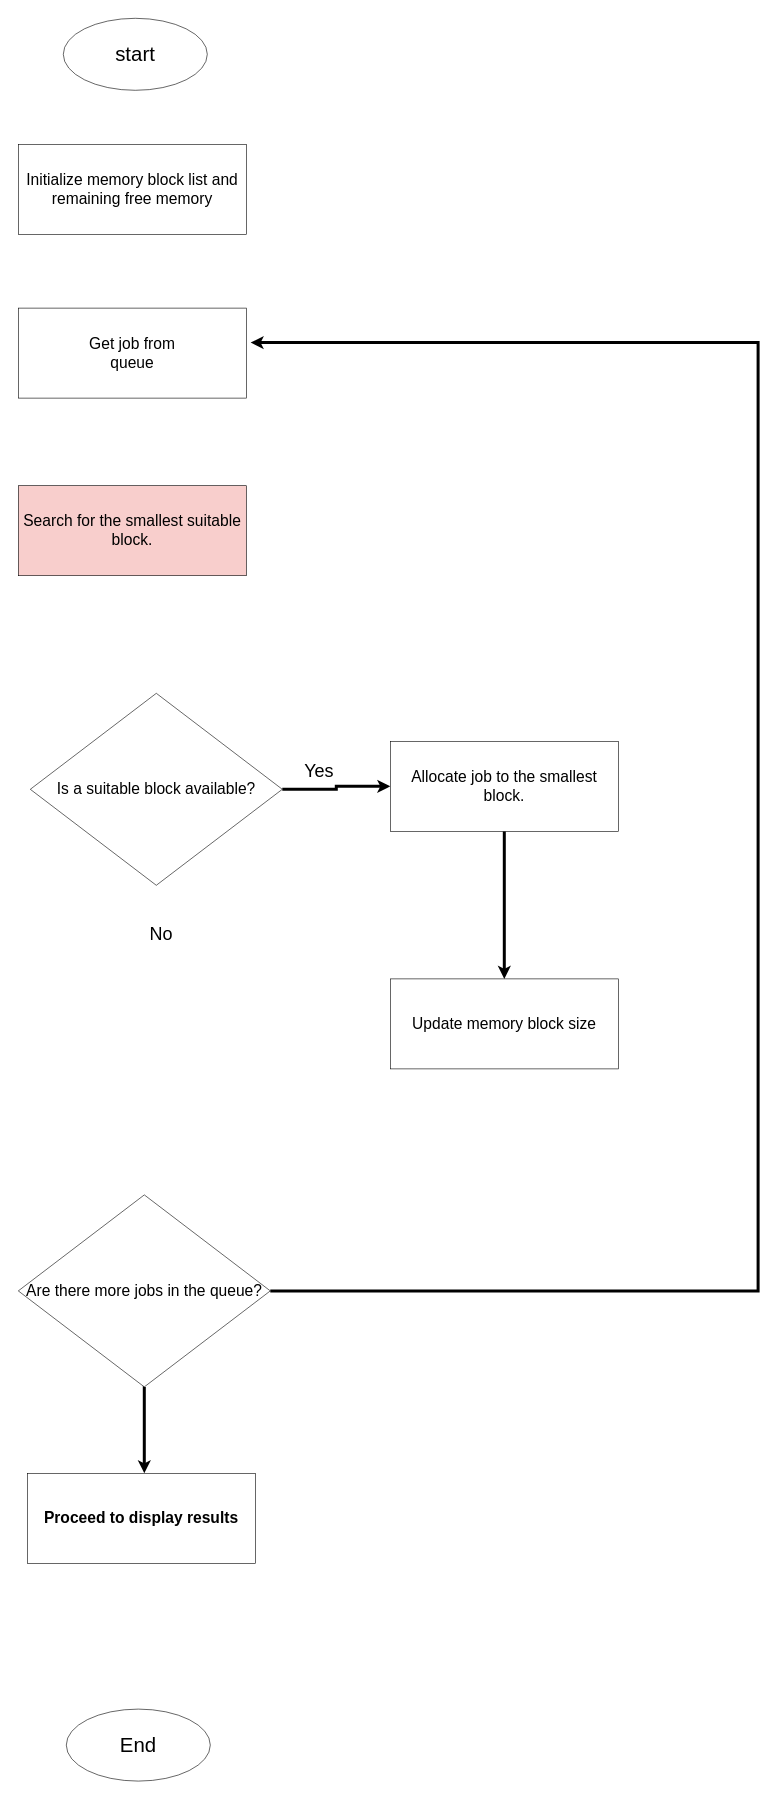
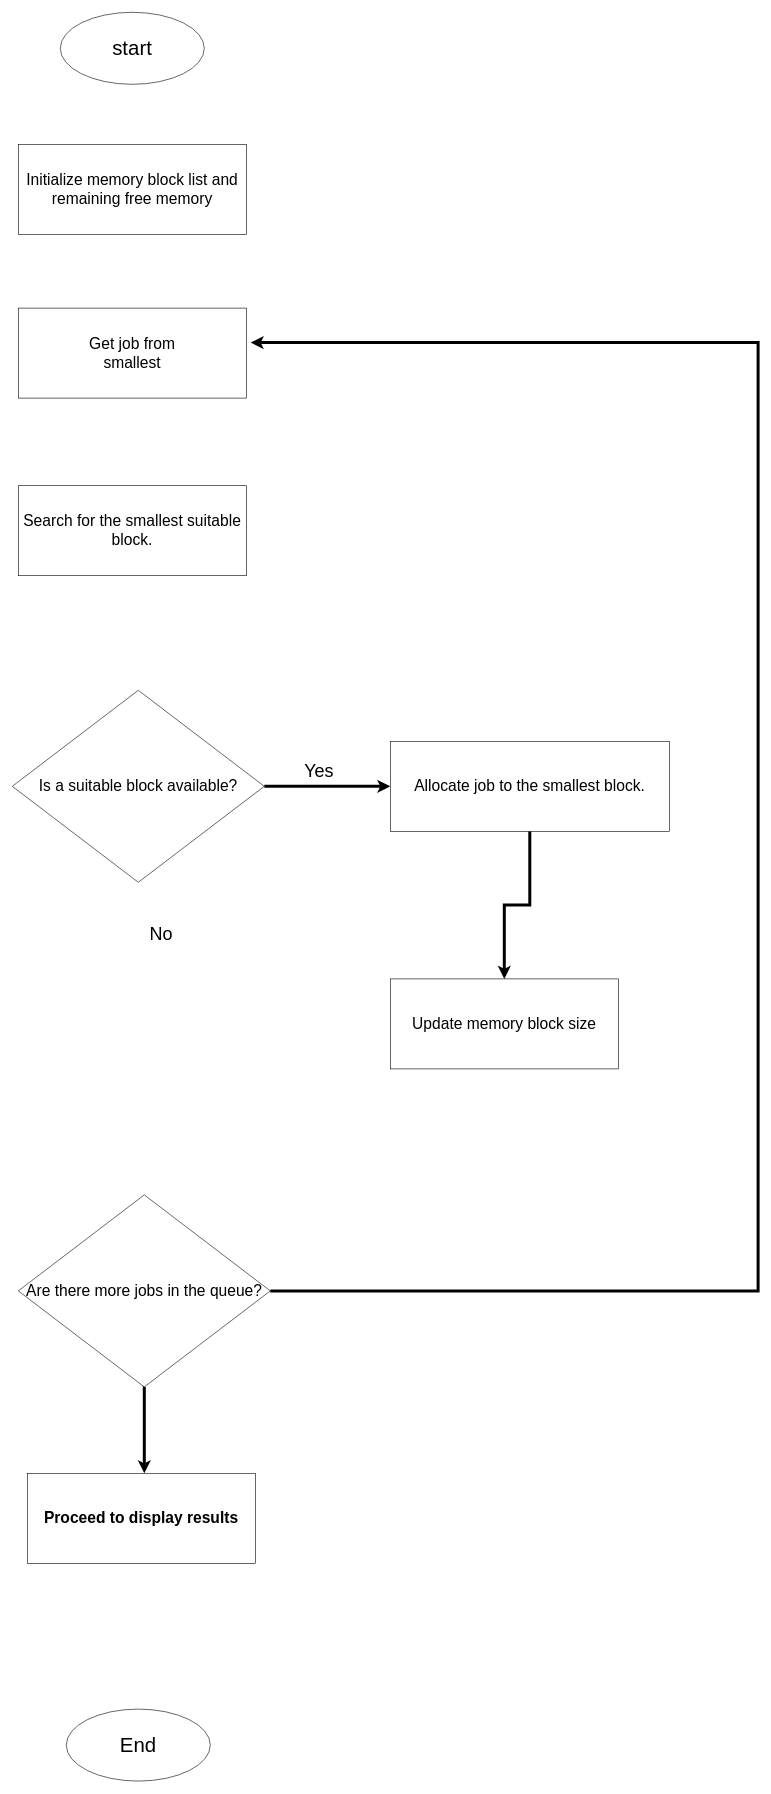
node "start": moved (135, 54) -> (132, 48)
node "Get job from queue": label "Get job from queue" -> "Get job from smallest"
node "Search for the smallest suitable block.": fillcolor #f8cecc -> #ffffff
node "Allocate job to the smallest block.": size 228x90 -> 279x90
node "Is a suitable block available?": moved (156, 789) -> (138, 786)
